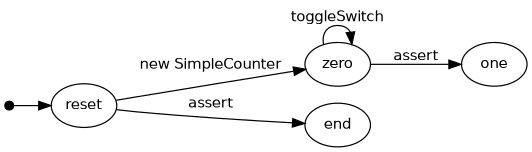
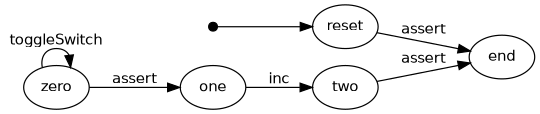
edge "reset" -> "zero": removed, label "new SimpleCounter"
node "two": added
